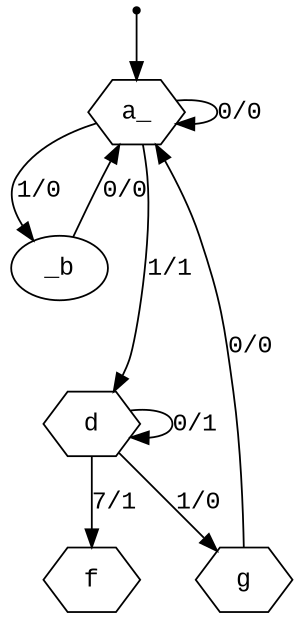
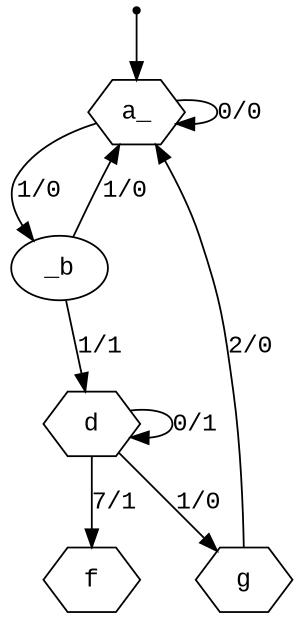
edge "_b" -> "a_": label "0/0" -> "1/0"
edge "a_" -> "d": now "_b" -> "d"
edge "g" -> "a_": label "0/0" -> "2/0"
